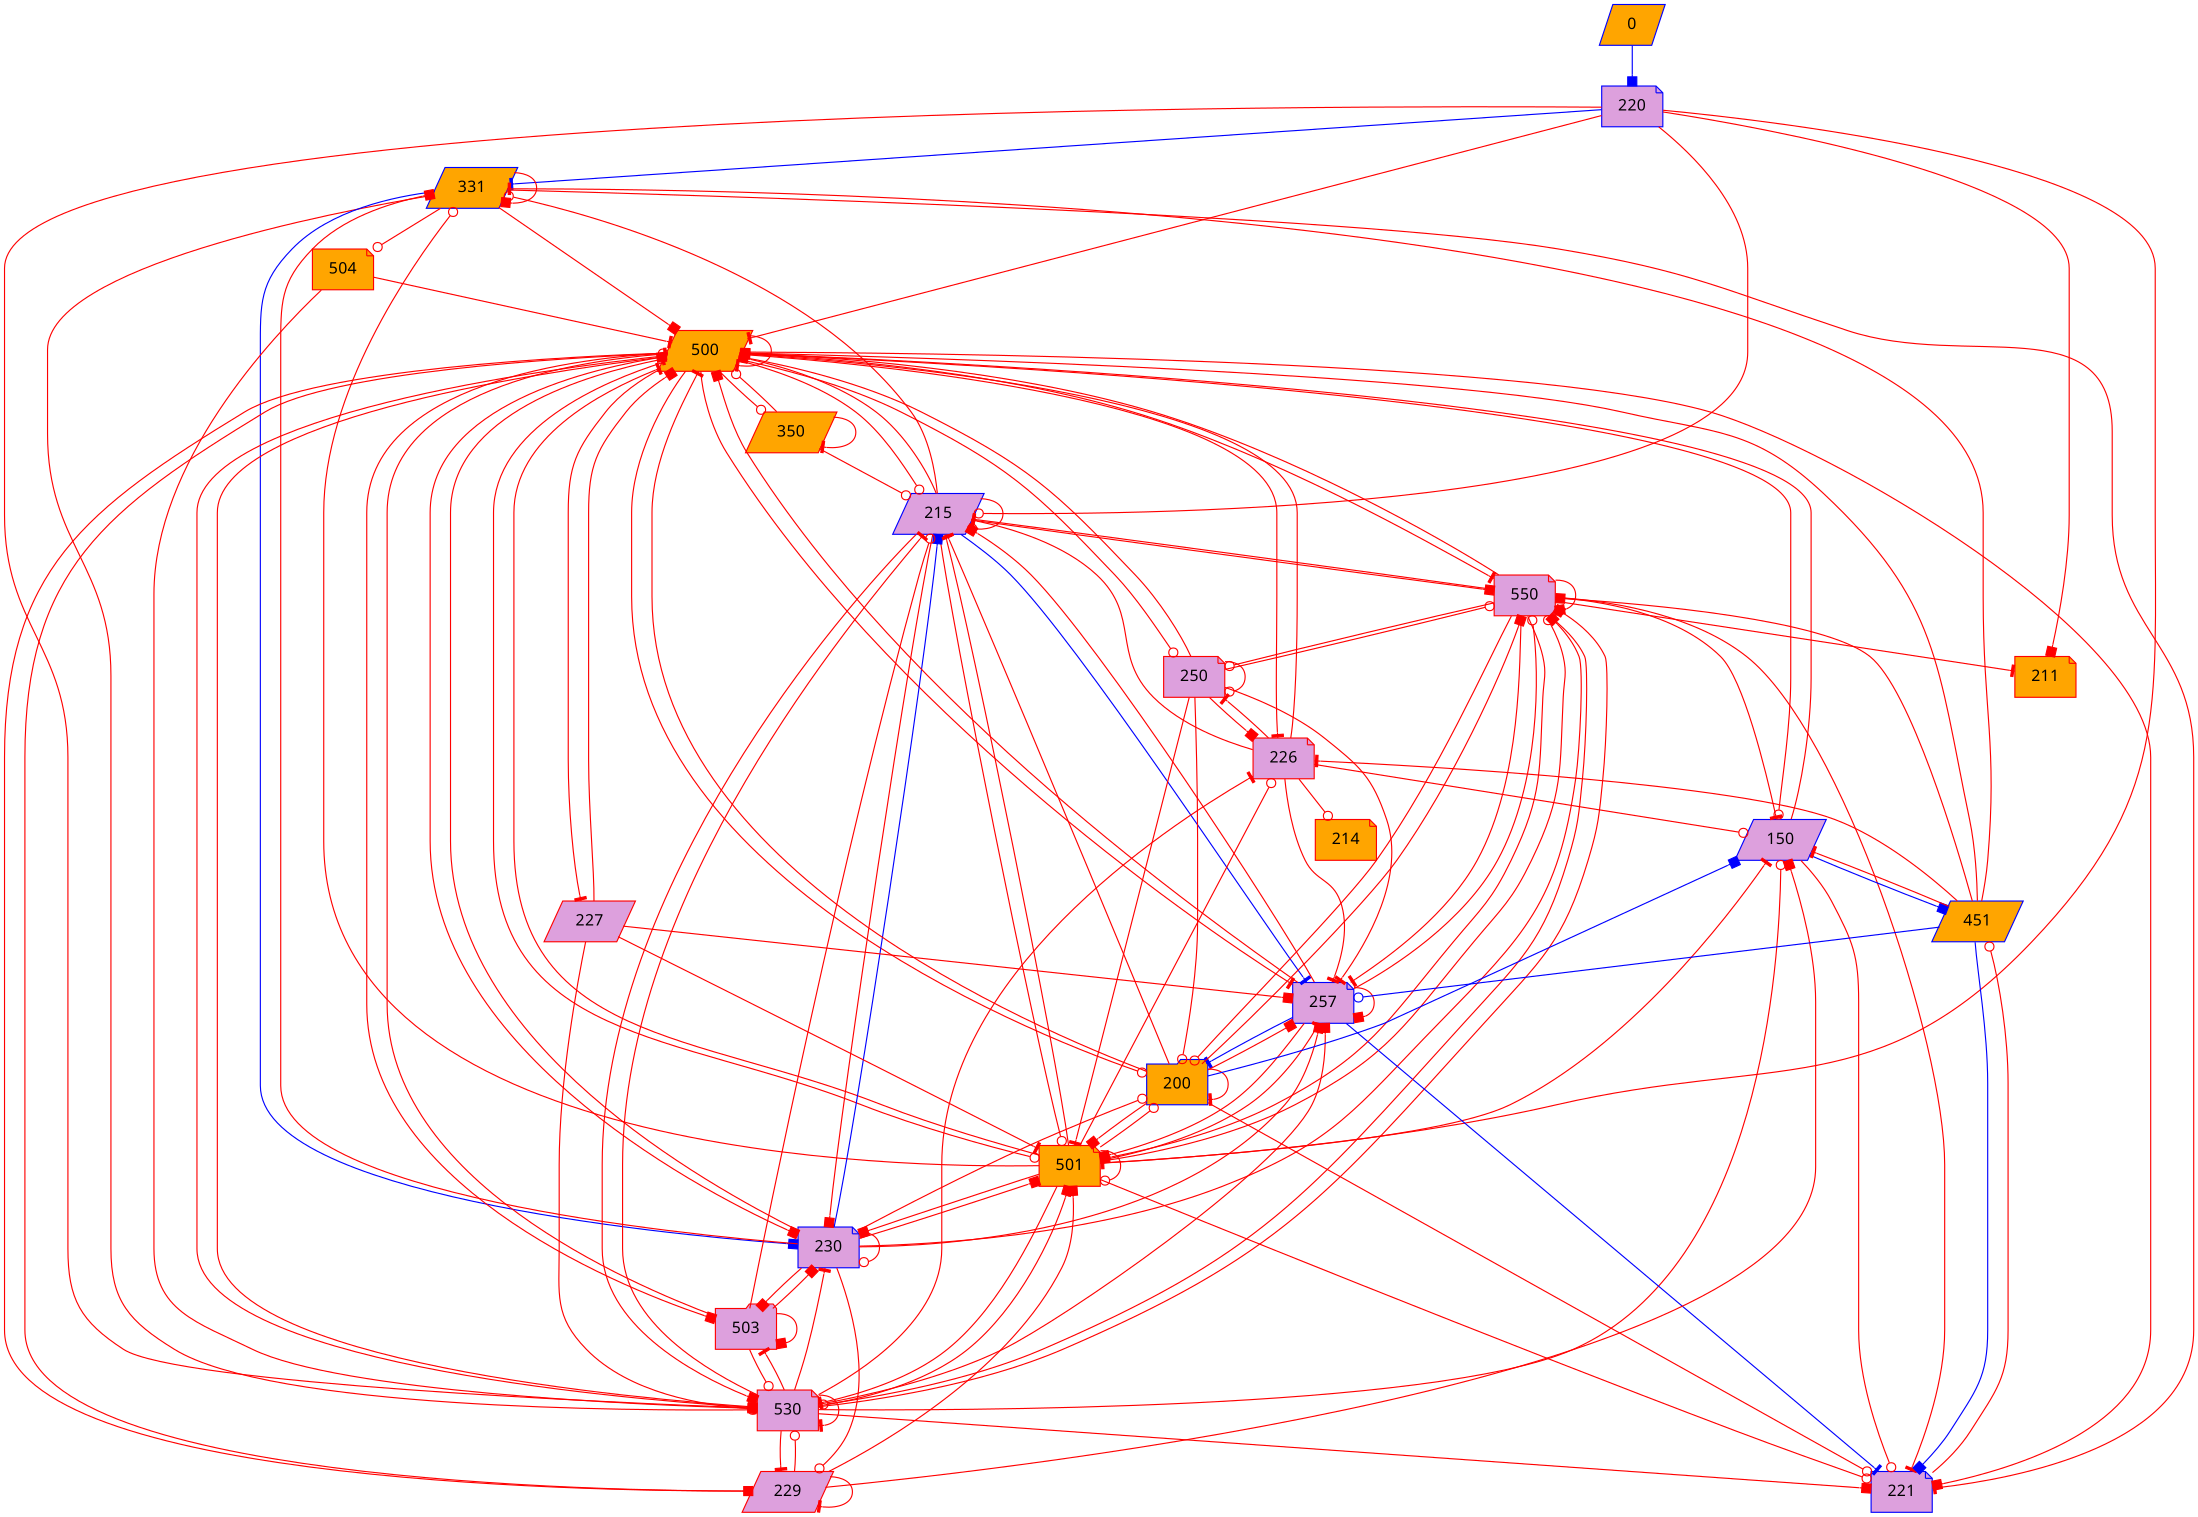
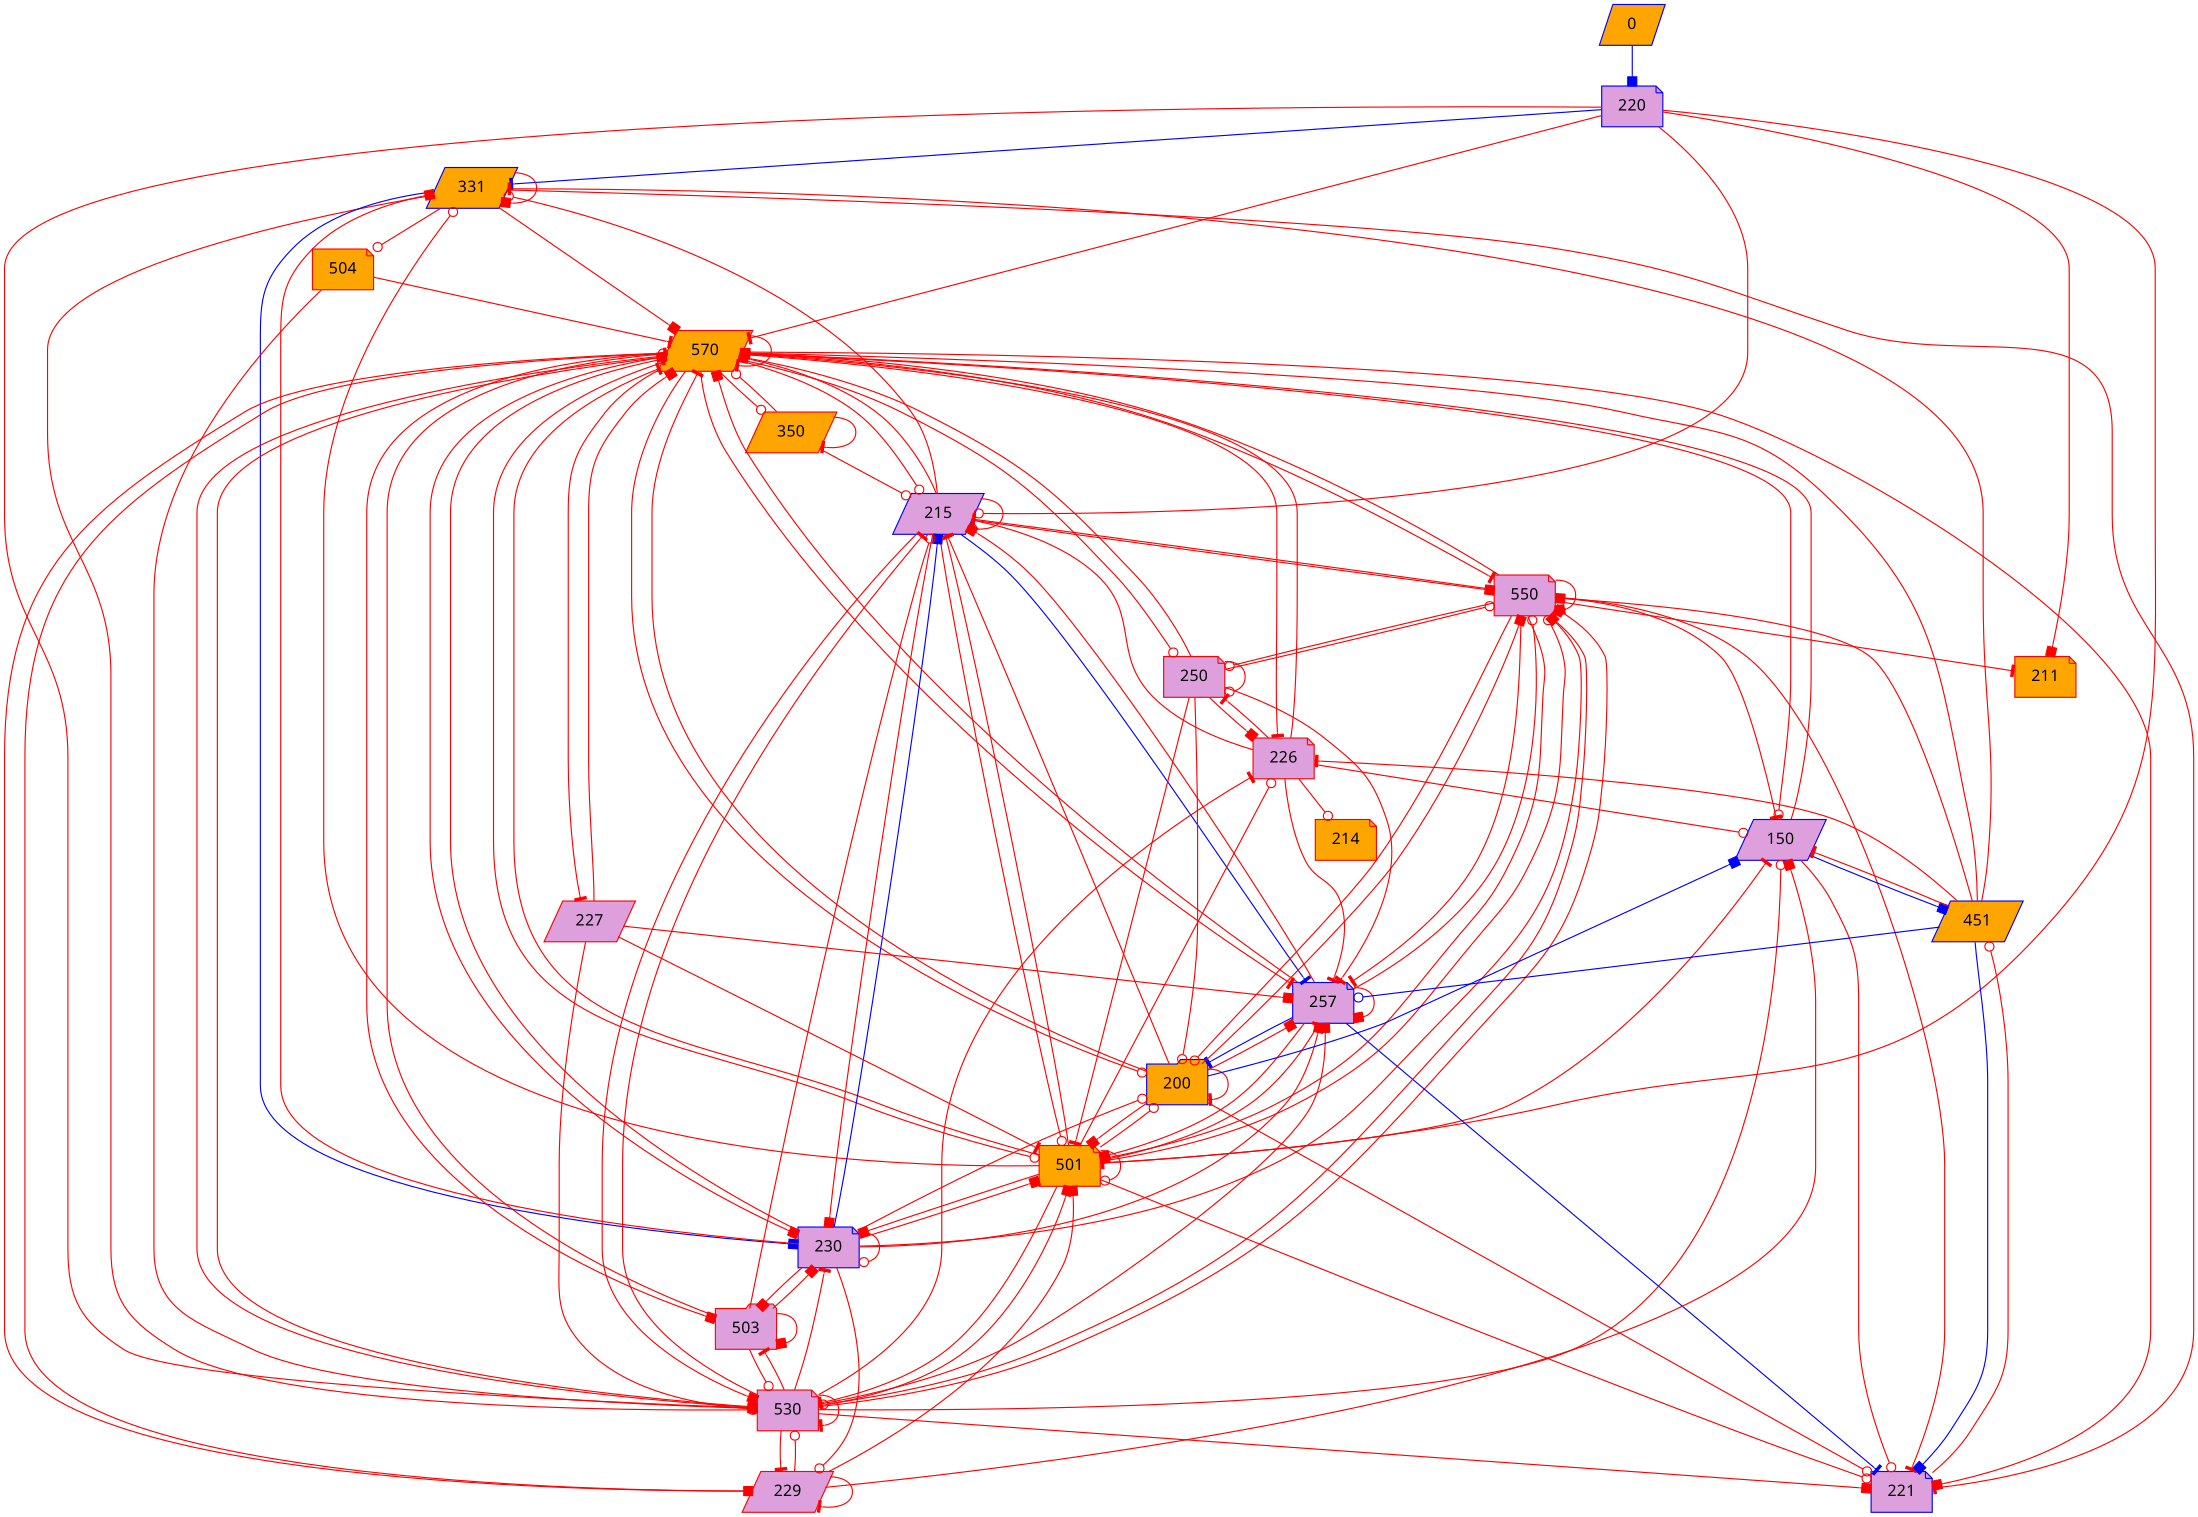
node "500": label "500" -> "570"
